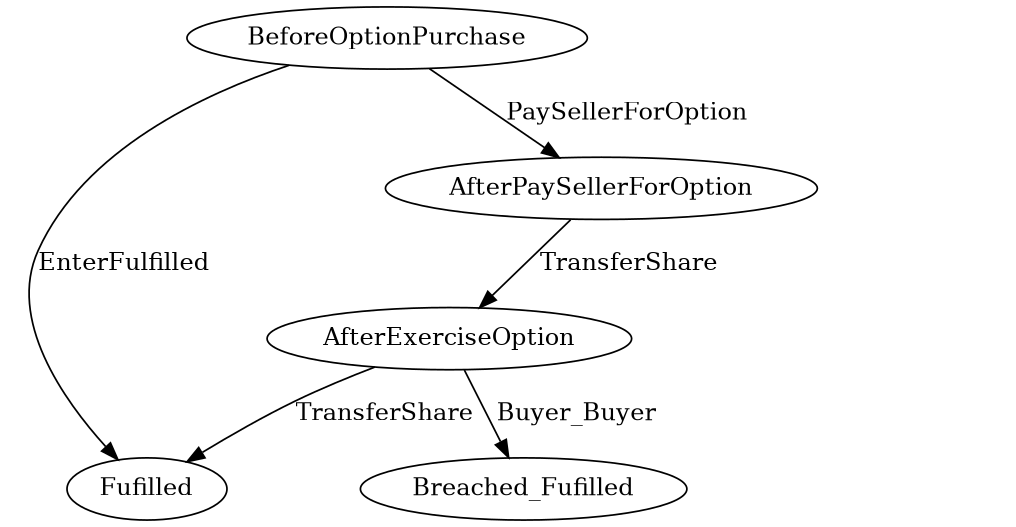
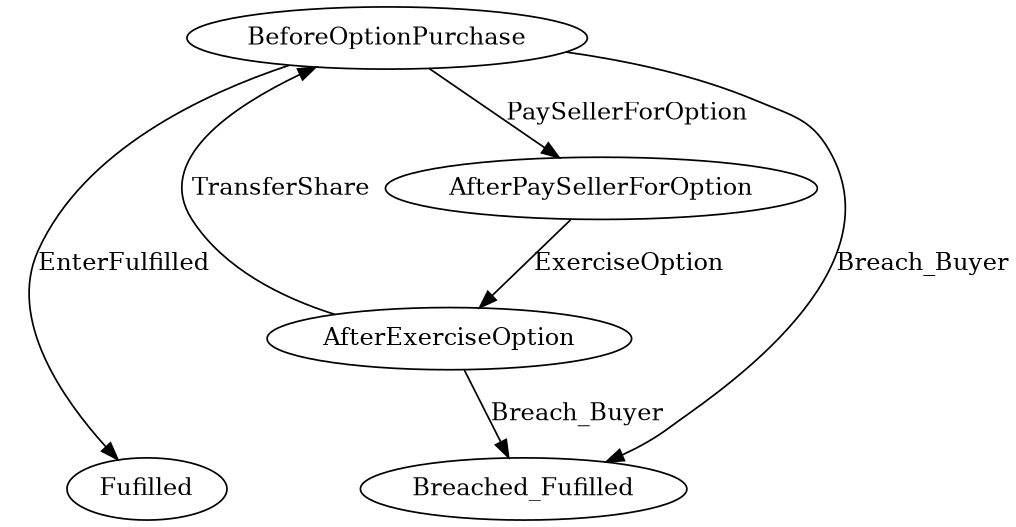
edge "BeforeOptionPurchase" -> "Breached_Fufilled": added, label "Breach_Buyer"
edge "AfterPaySellerForOption" -> "AfterExerciseOption": label "TransferShare" -> "ExerciseOption"
edge "AfterExerciseOption" -> "Fufilled": now "AfterExerciseOption" -> "BeforeOptionPurchase"
edge "AfterExerciseOption" -> "Breached_Fufilled": label "Buyer_Buyer" -> "Breach_Buyer"
